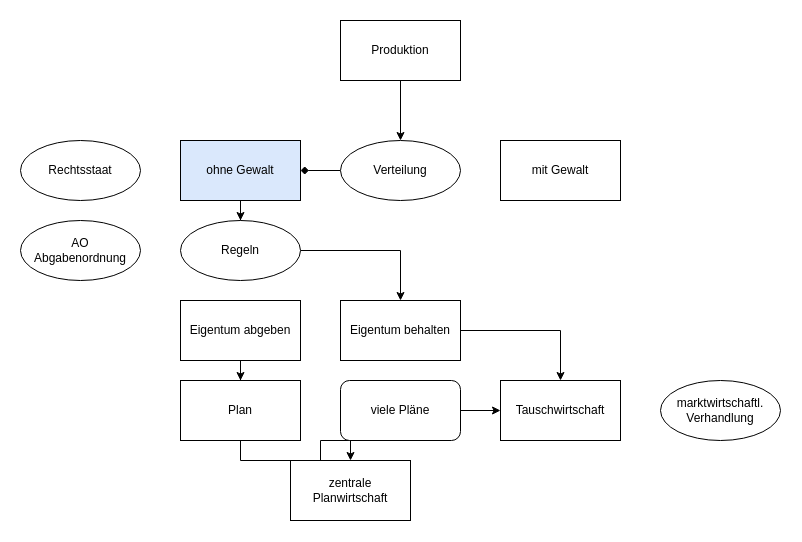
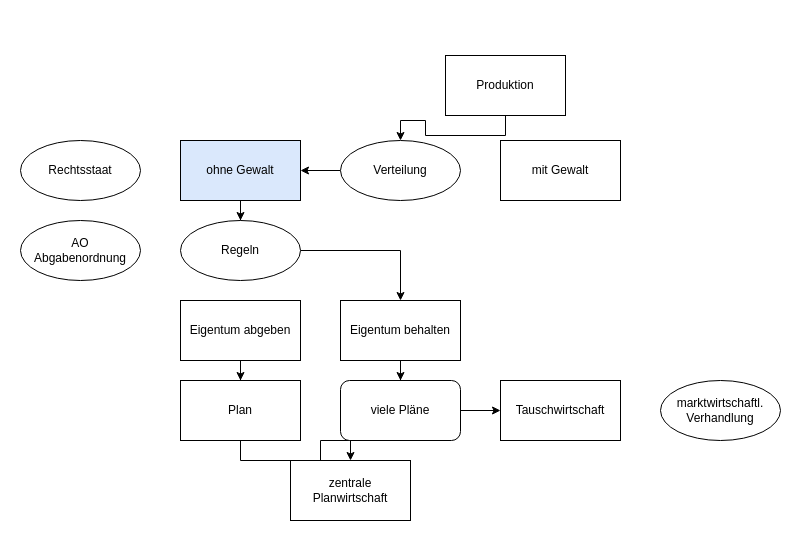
node "Produktion": moved (401, 51) -> (506, 86)
edge "Verteilung" -> "ohne Gewalt": arrowhead diamond -> classic
edge "Eigentum behalten" -> "Tauschwirtschaft": now "Eigentum behalten" -> "viele Pläne"
